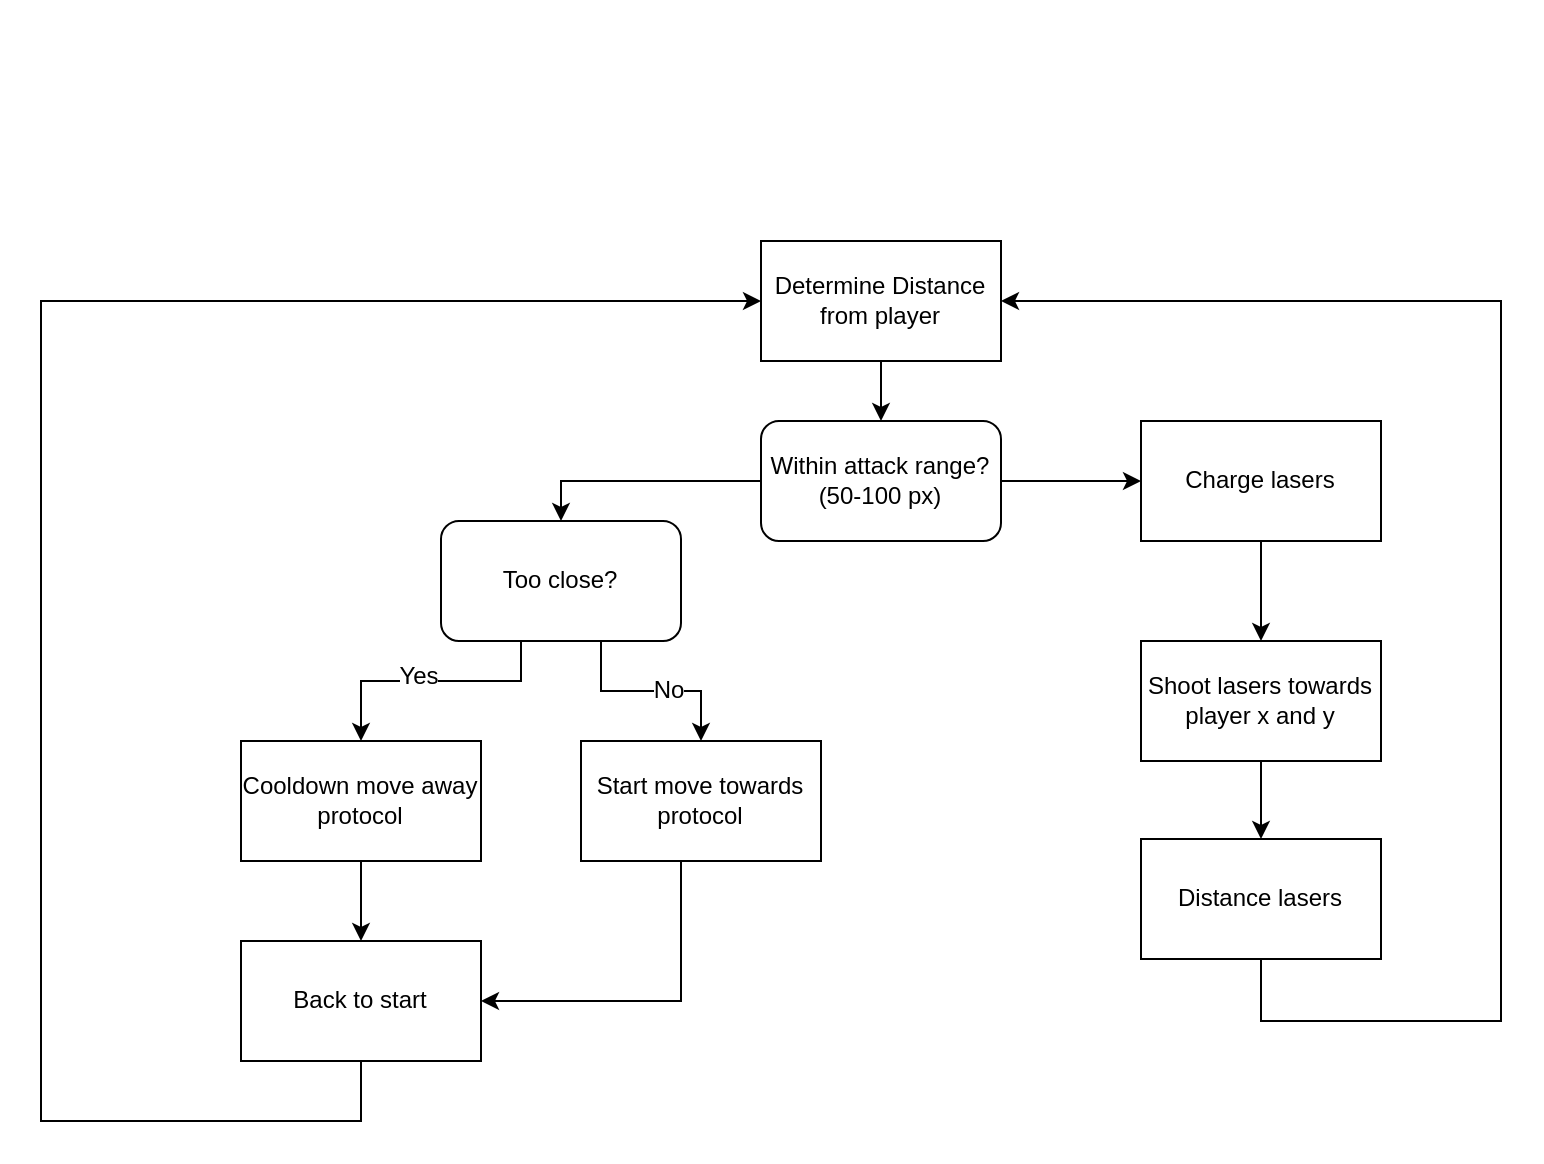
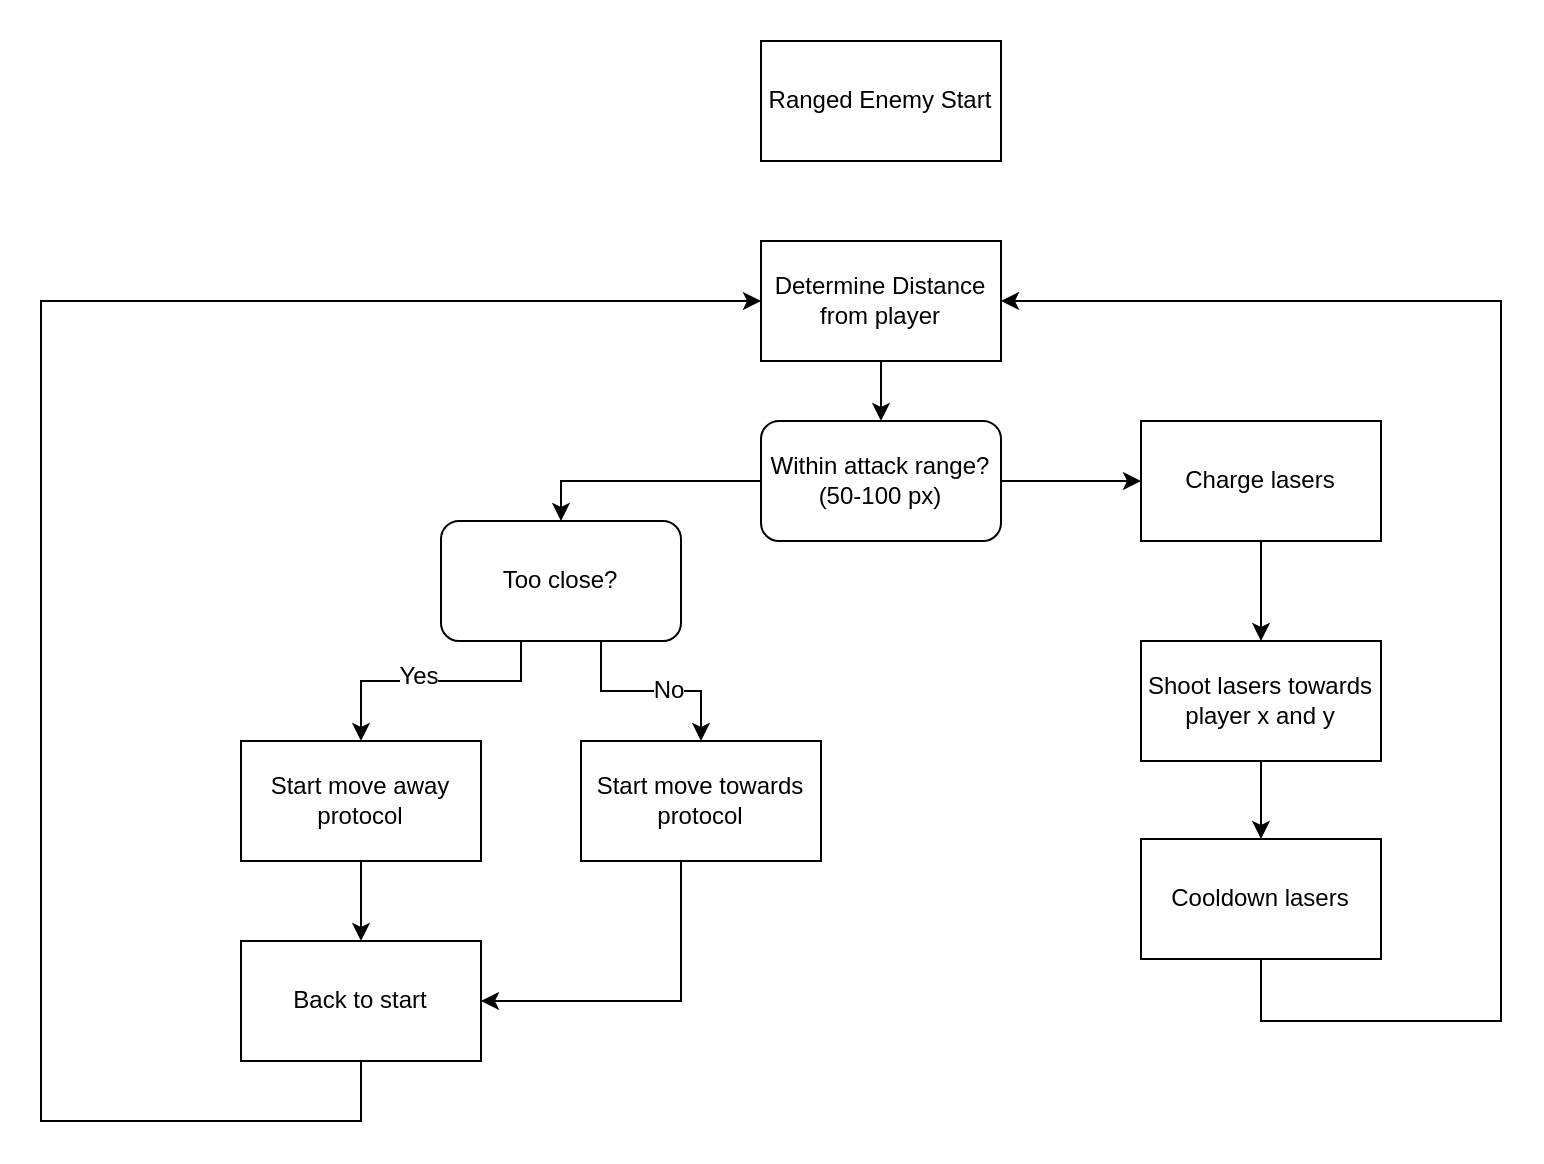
node "Ranged Enemy Start": added
node "Cooldown move away protocol": label "Cooldown move away protocol" -> "Start move away protocol"
node "Distance lasers": label "Distance lasers" -> "Cooldown lasers"
